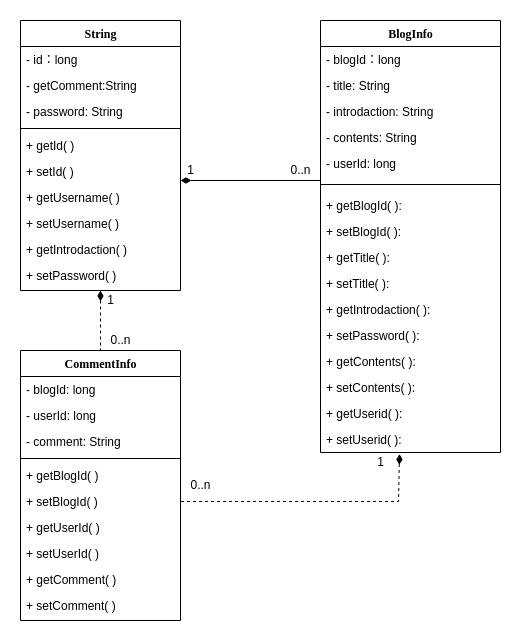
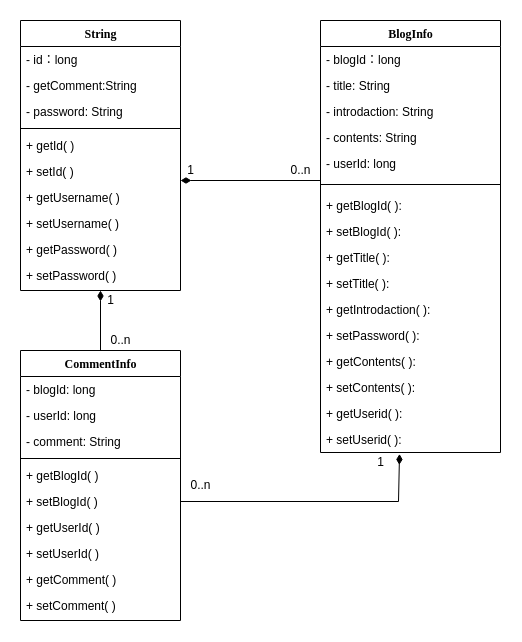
node "+ getIntrodaction( )": label "+ getIntrodaction( )" -> "+ getPassword( )"
edge "CommentInfo" -> "String": style dashed -> solid
edge "+ setBlogId( )" -> "+ setUserid( ):": style dashed -> solid
